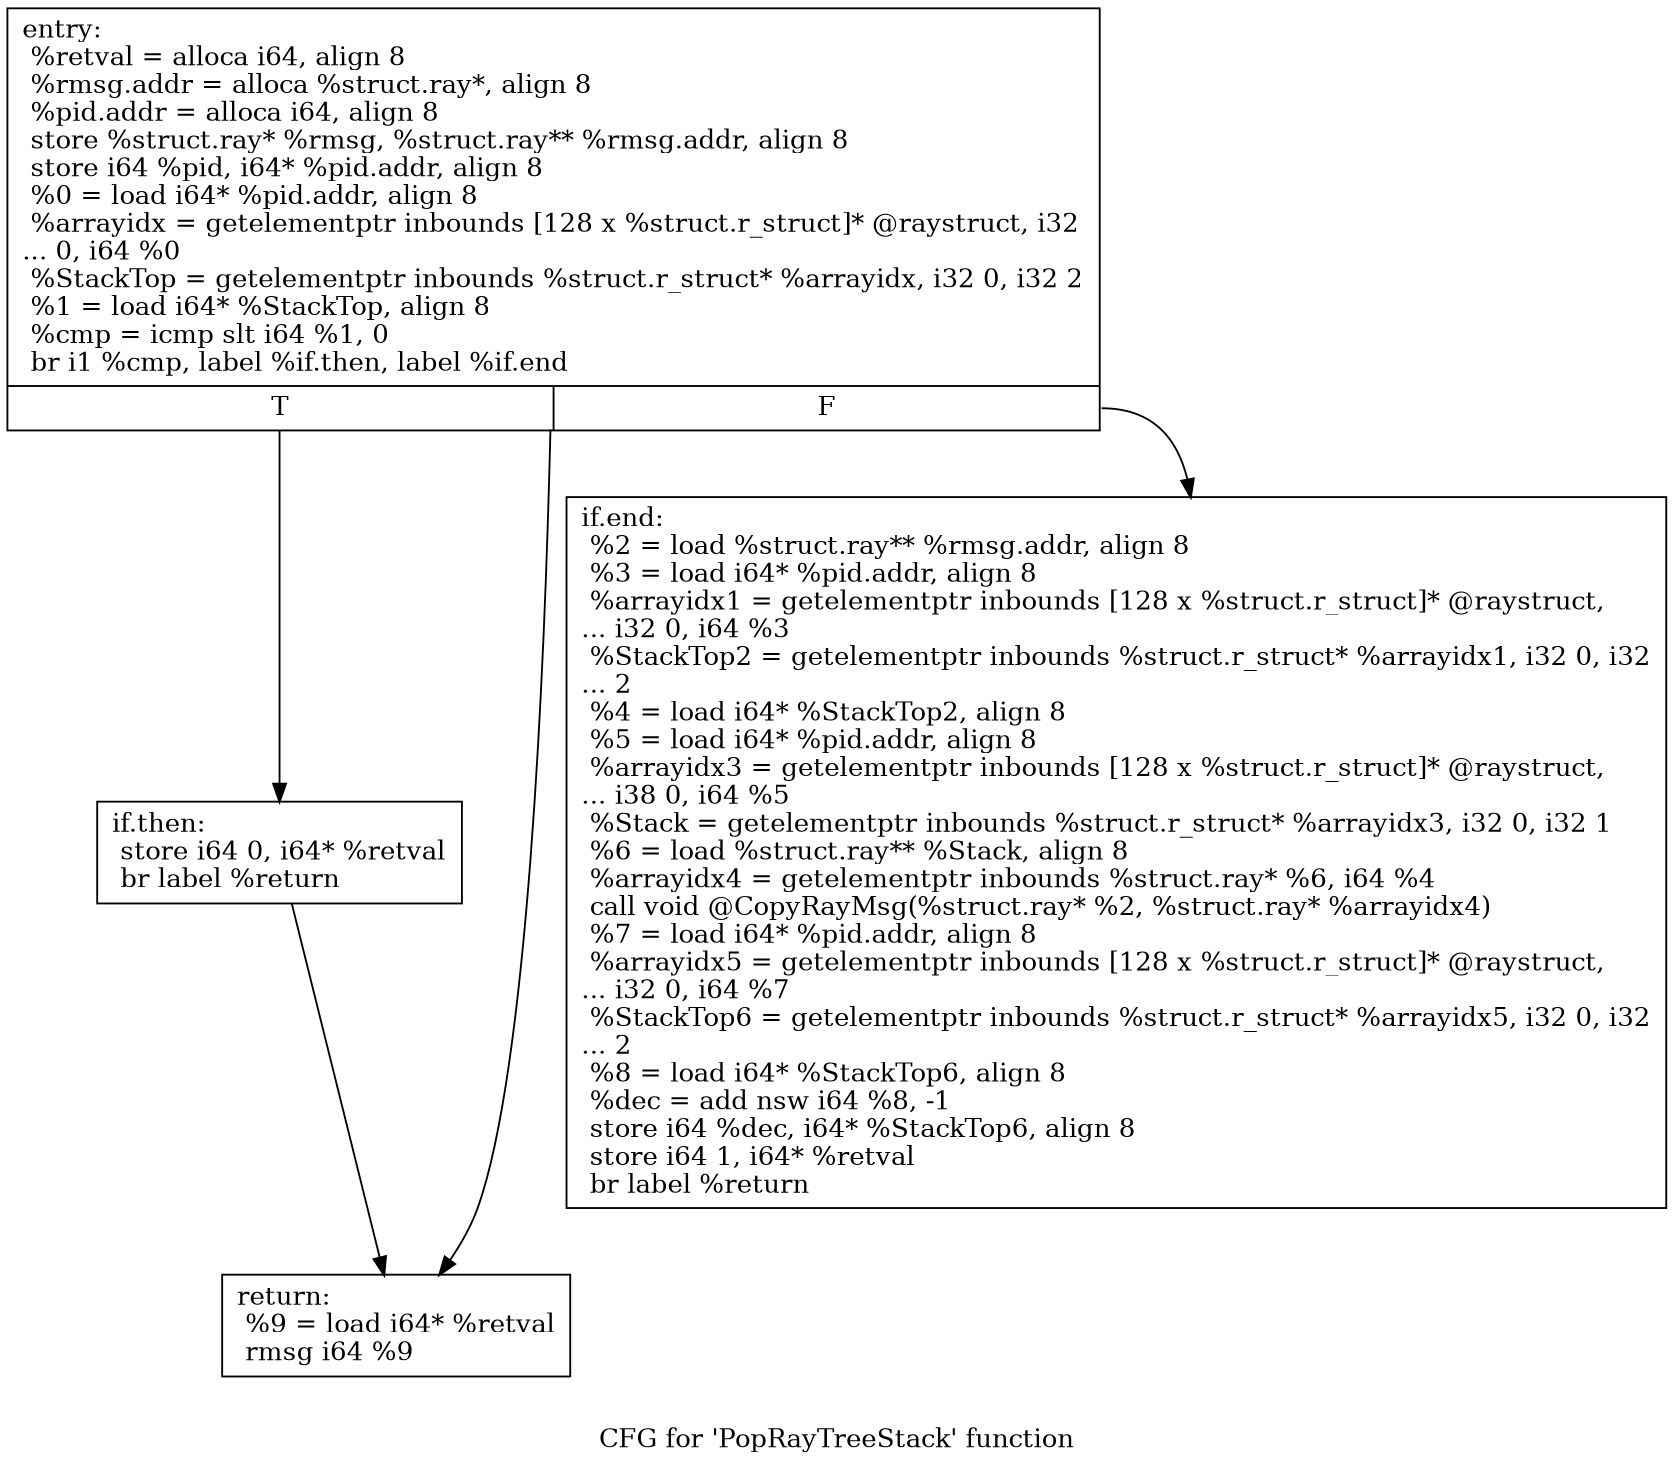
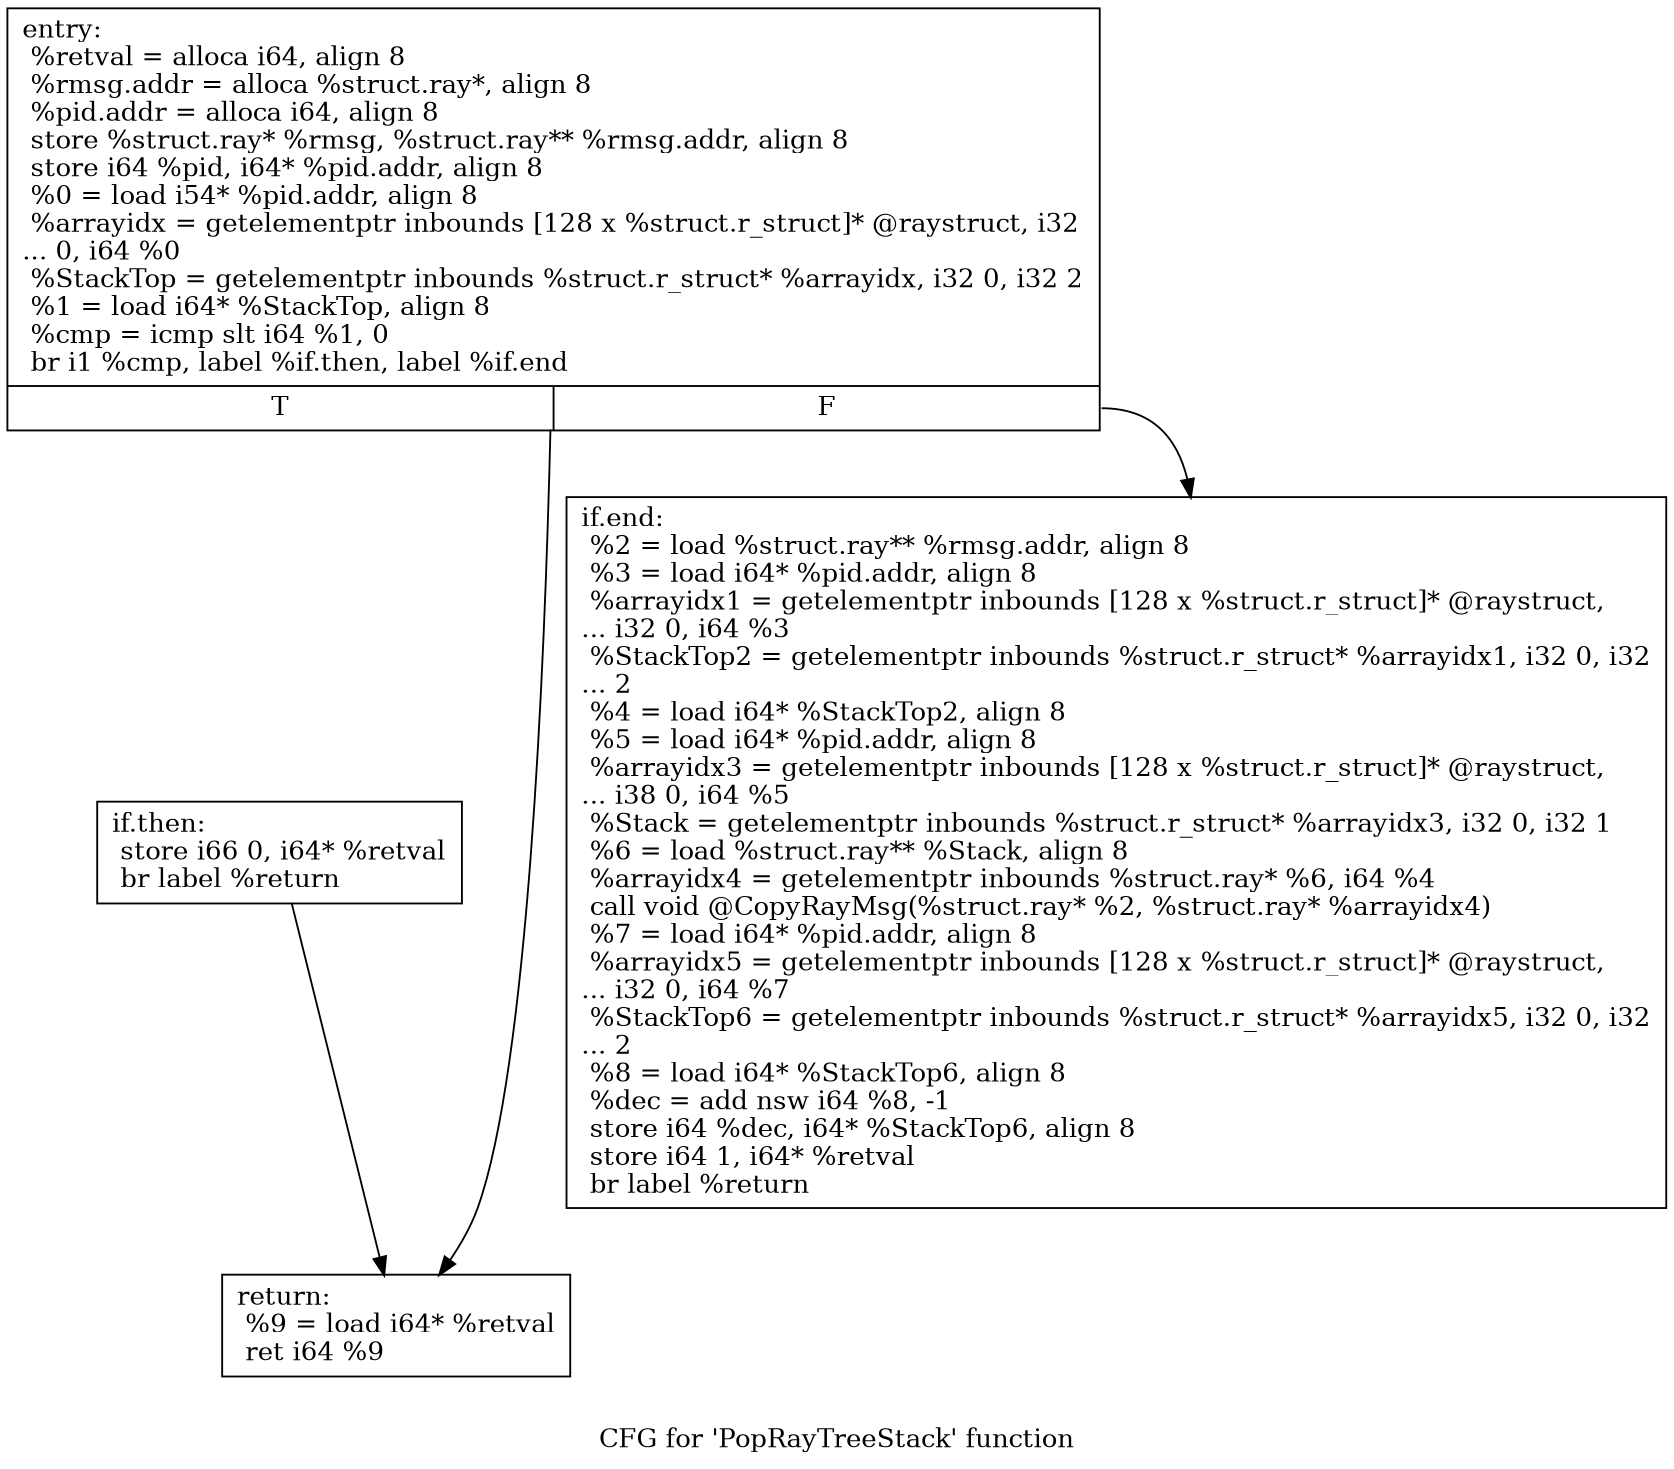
node "entry:": text "%0 = load i64* %pid.addr, align 8" -> "%0 = load i54* %pid.addr, align 8"
edge "entry:" -> "if.then:": removed
node "if.then:": text "store i64 0, i64* %retval" -> "store i66 0, i64* %retval"
node "return:": text "rmsg i64 %9" -> "ret i64 %9"
